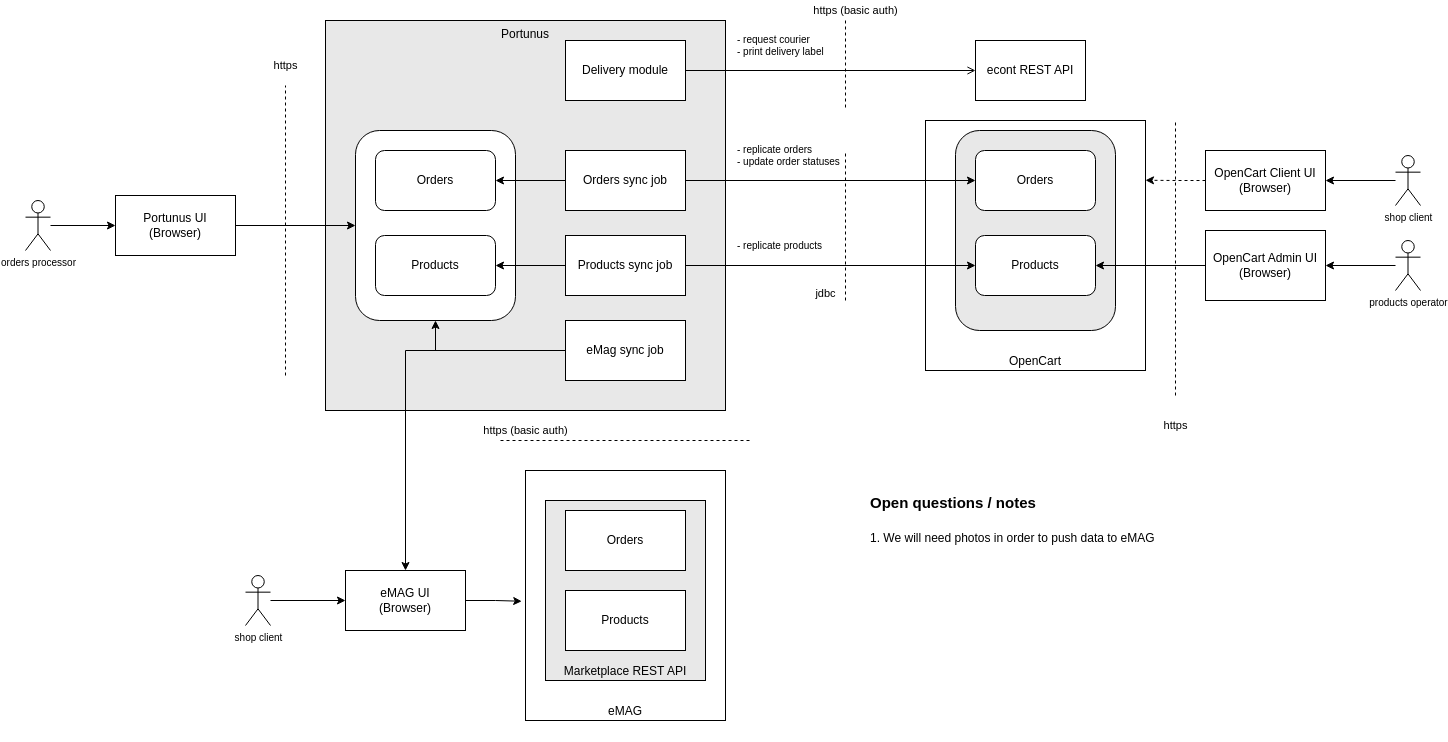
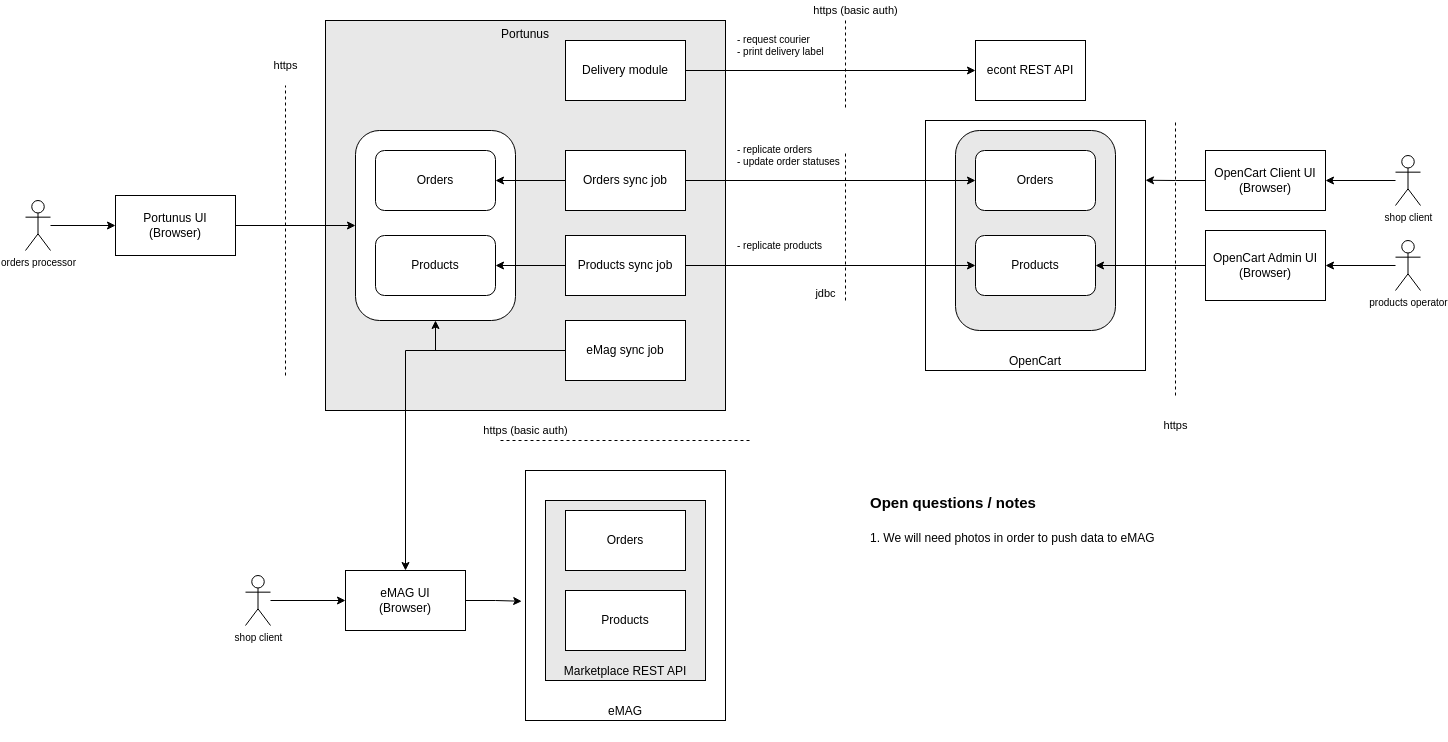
edge "Delivery module" -> "econt REST API": arrowhead open -> classic
edge "OpenCart Client UI (Browser)" -> "OpenCart": style dashed -> solid
